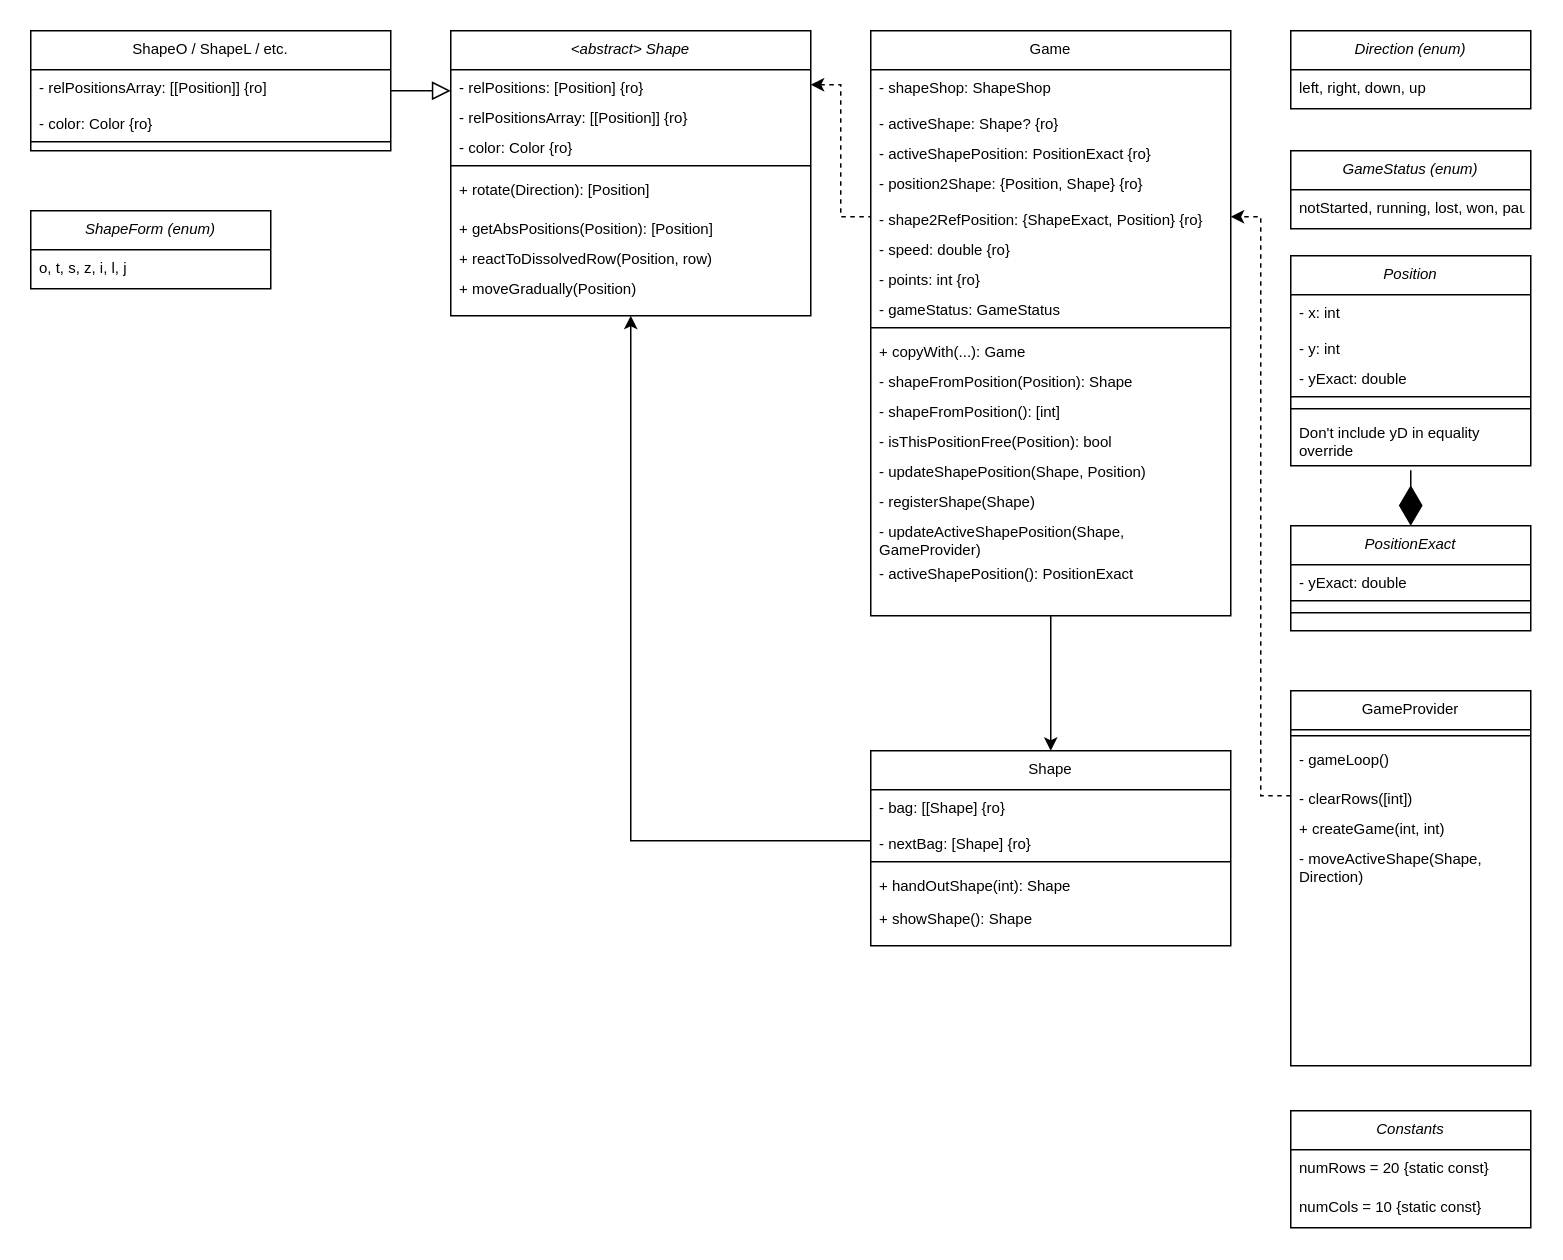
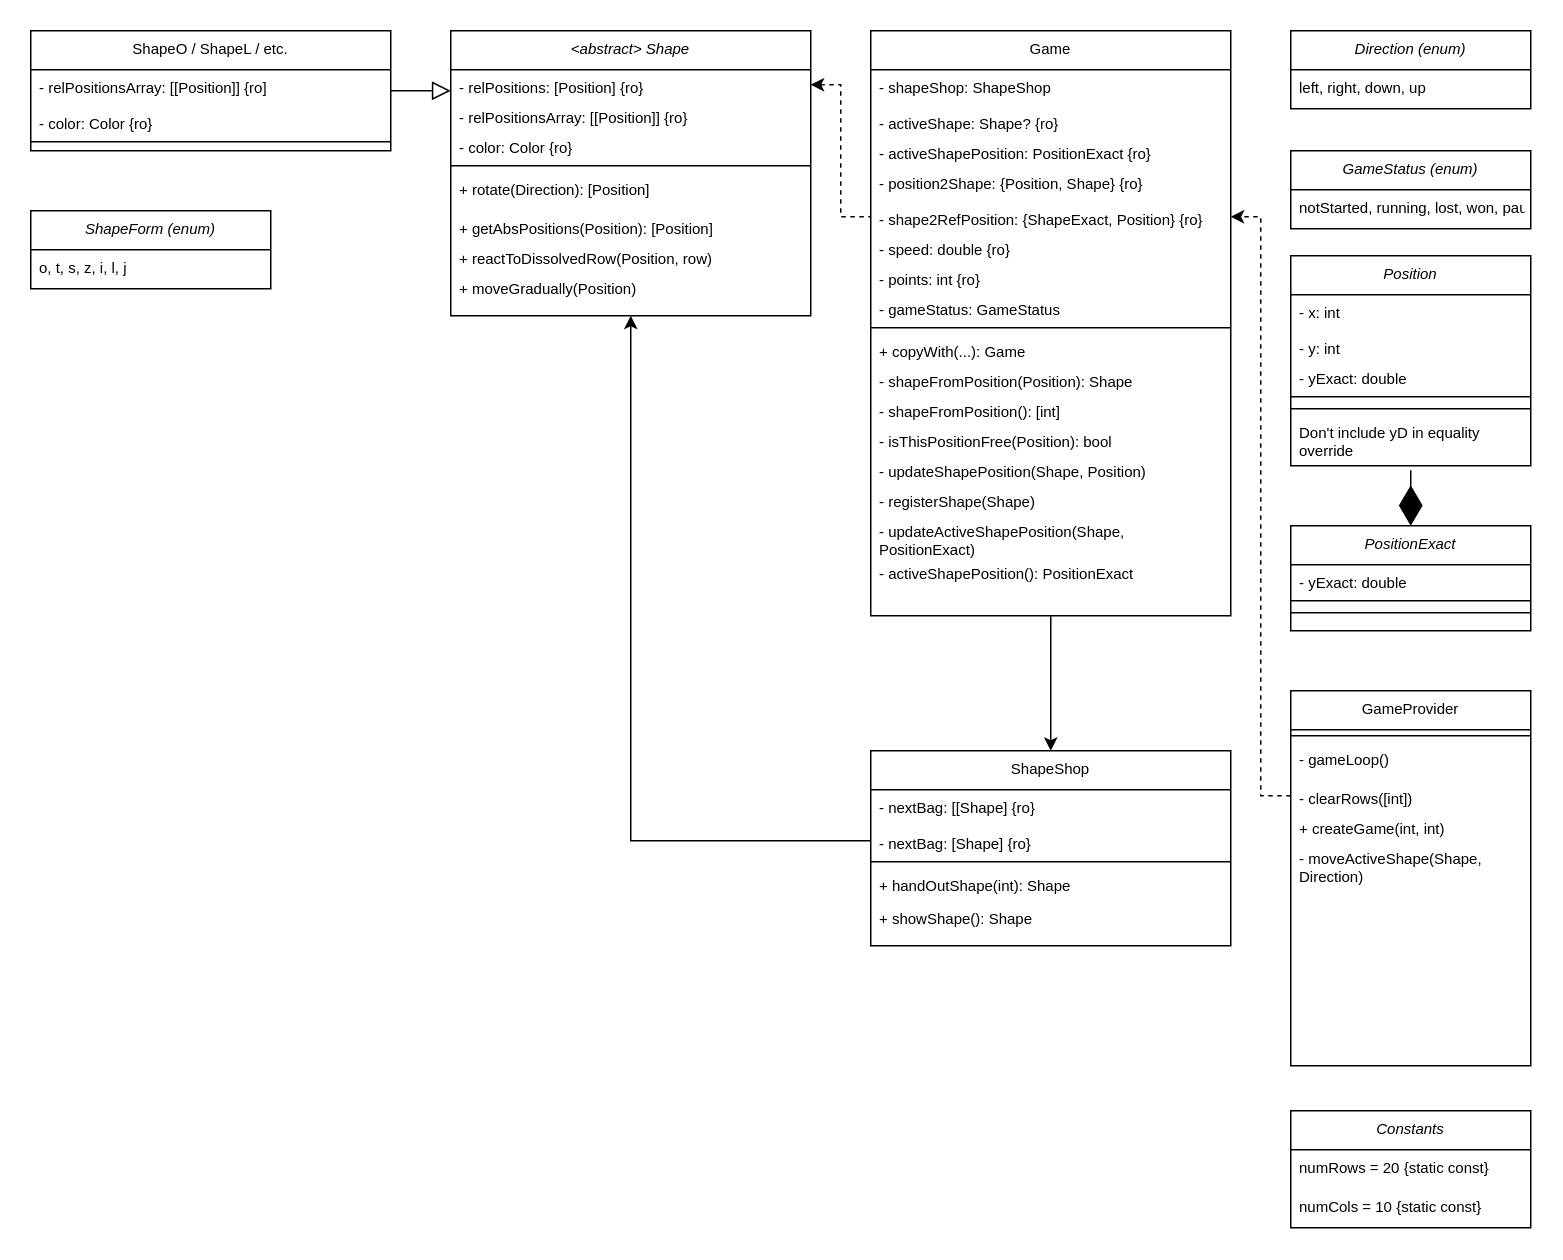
node "- updateActiveShapePosition(Shape, GameProvider)": label "- updateActiveShapePosition(Shape, GameProvider)" -> "- updateActiveShapePosition(Shape, PositionExact)"
node "Shape": label "Shape" -> "ShapeShop"
node "- bag: [[Shape] {ro}": label "- bag: [[Shape] {ro}" -> "- nextBag: [[Shape] {ro}"
